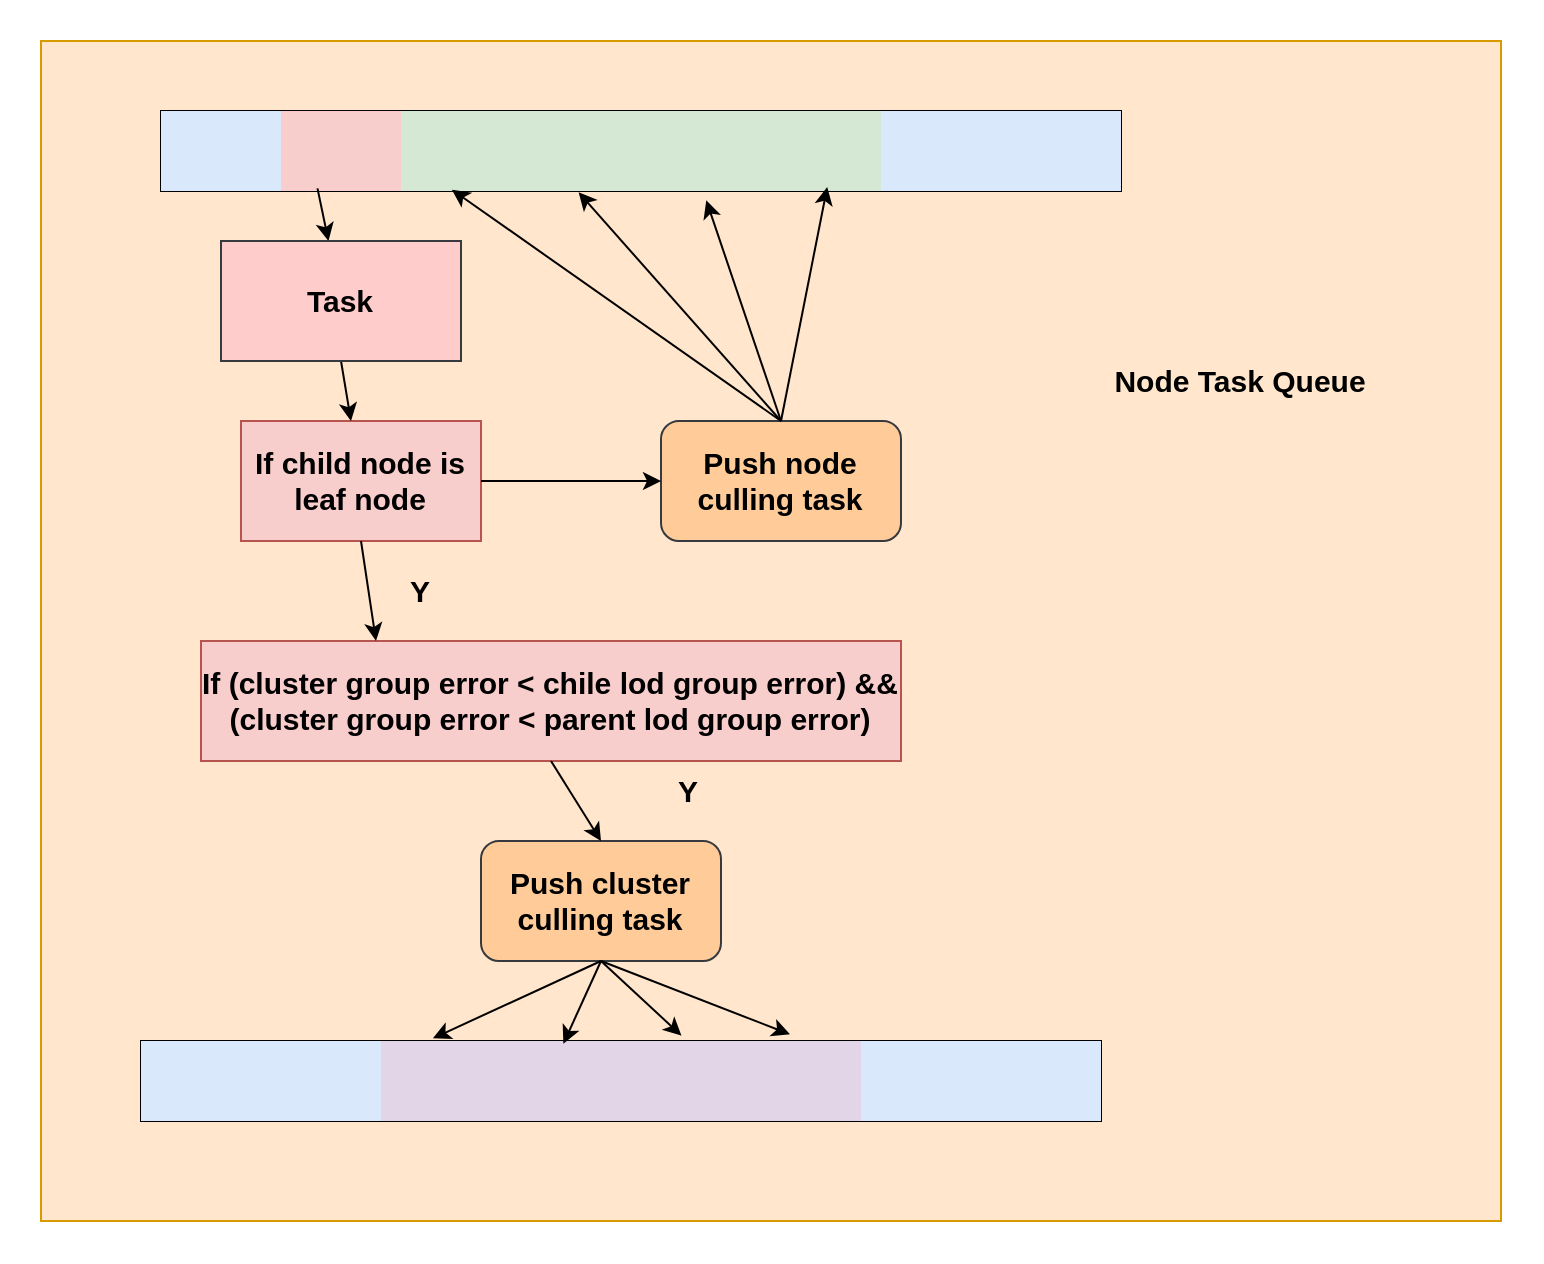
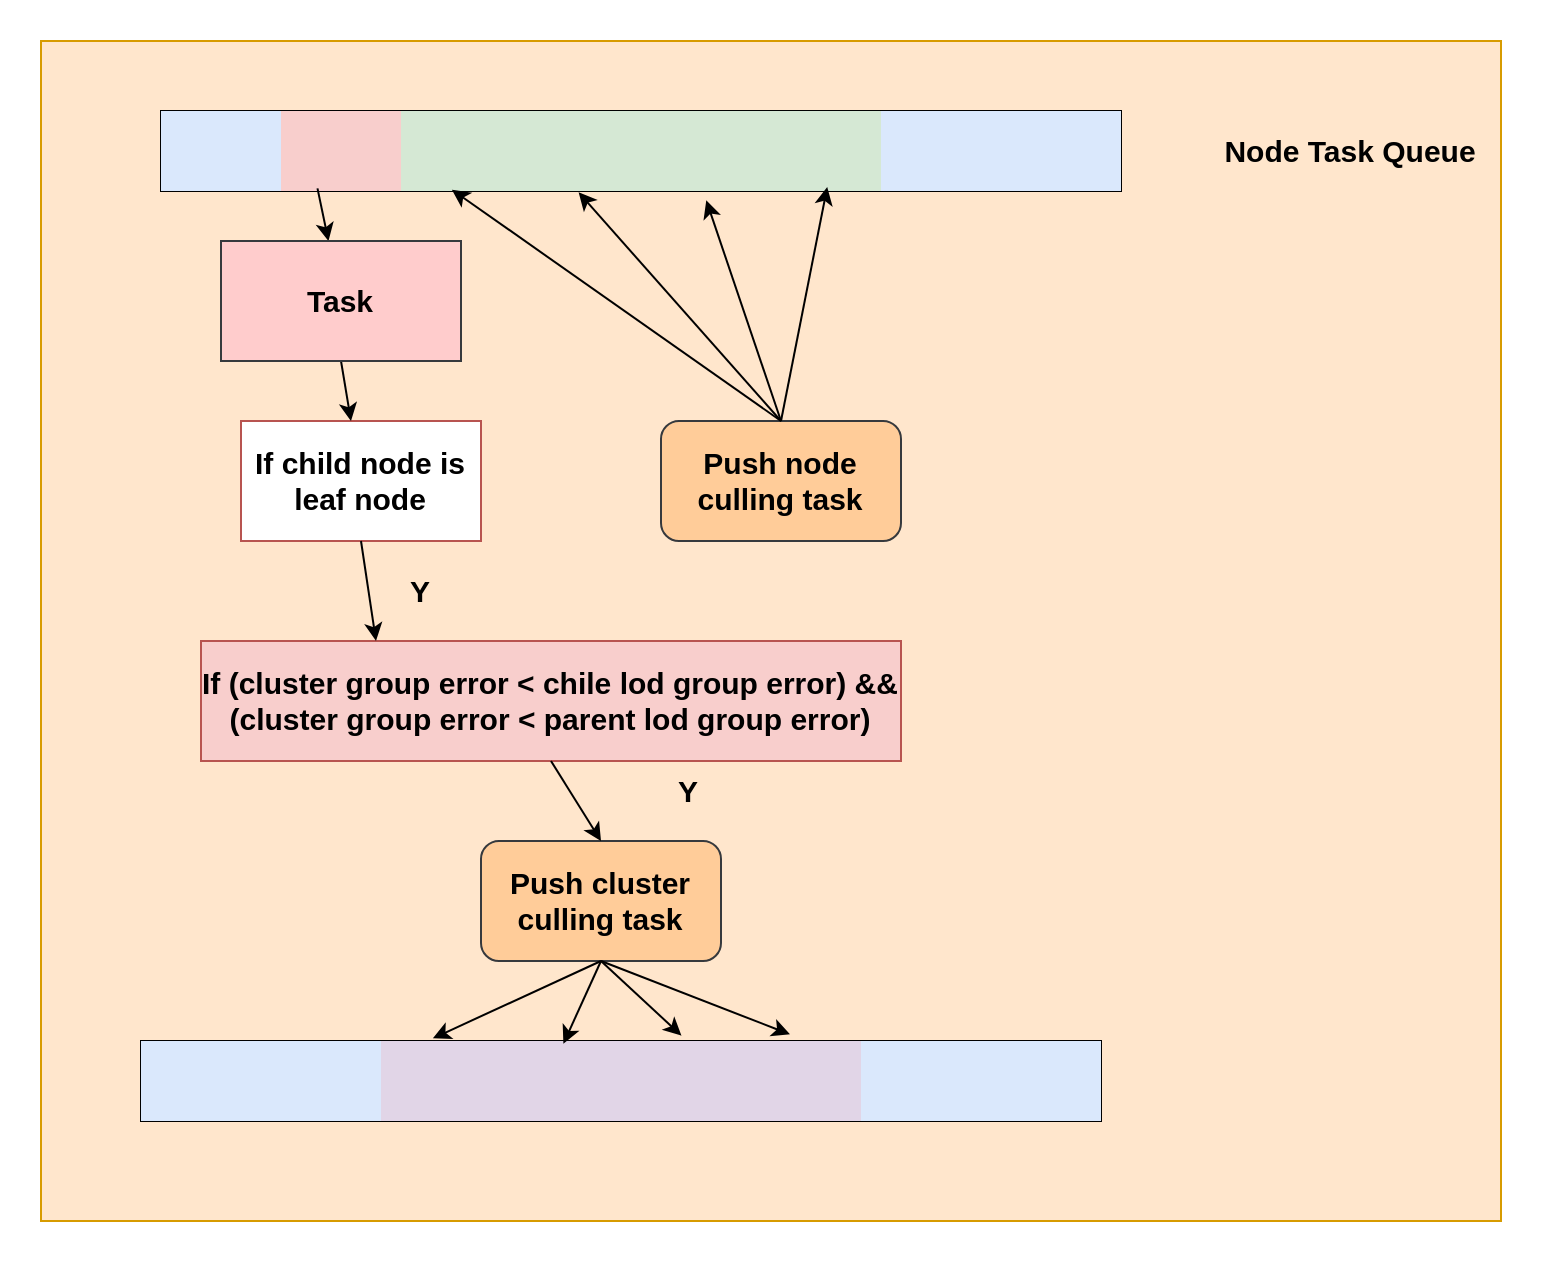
node "Node Task Queue": moved (1241, 381) -> (1351, 151)
node "If child node is leaf node": fillcolor #f8cecc -> #ffffff
edge "If child node is leaf node" -> "Push node culling task": removed
